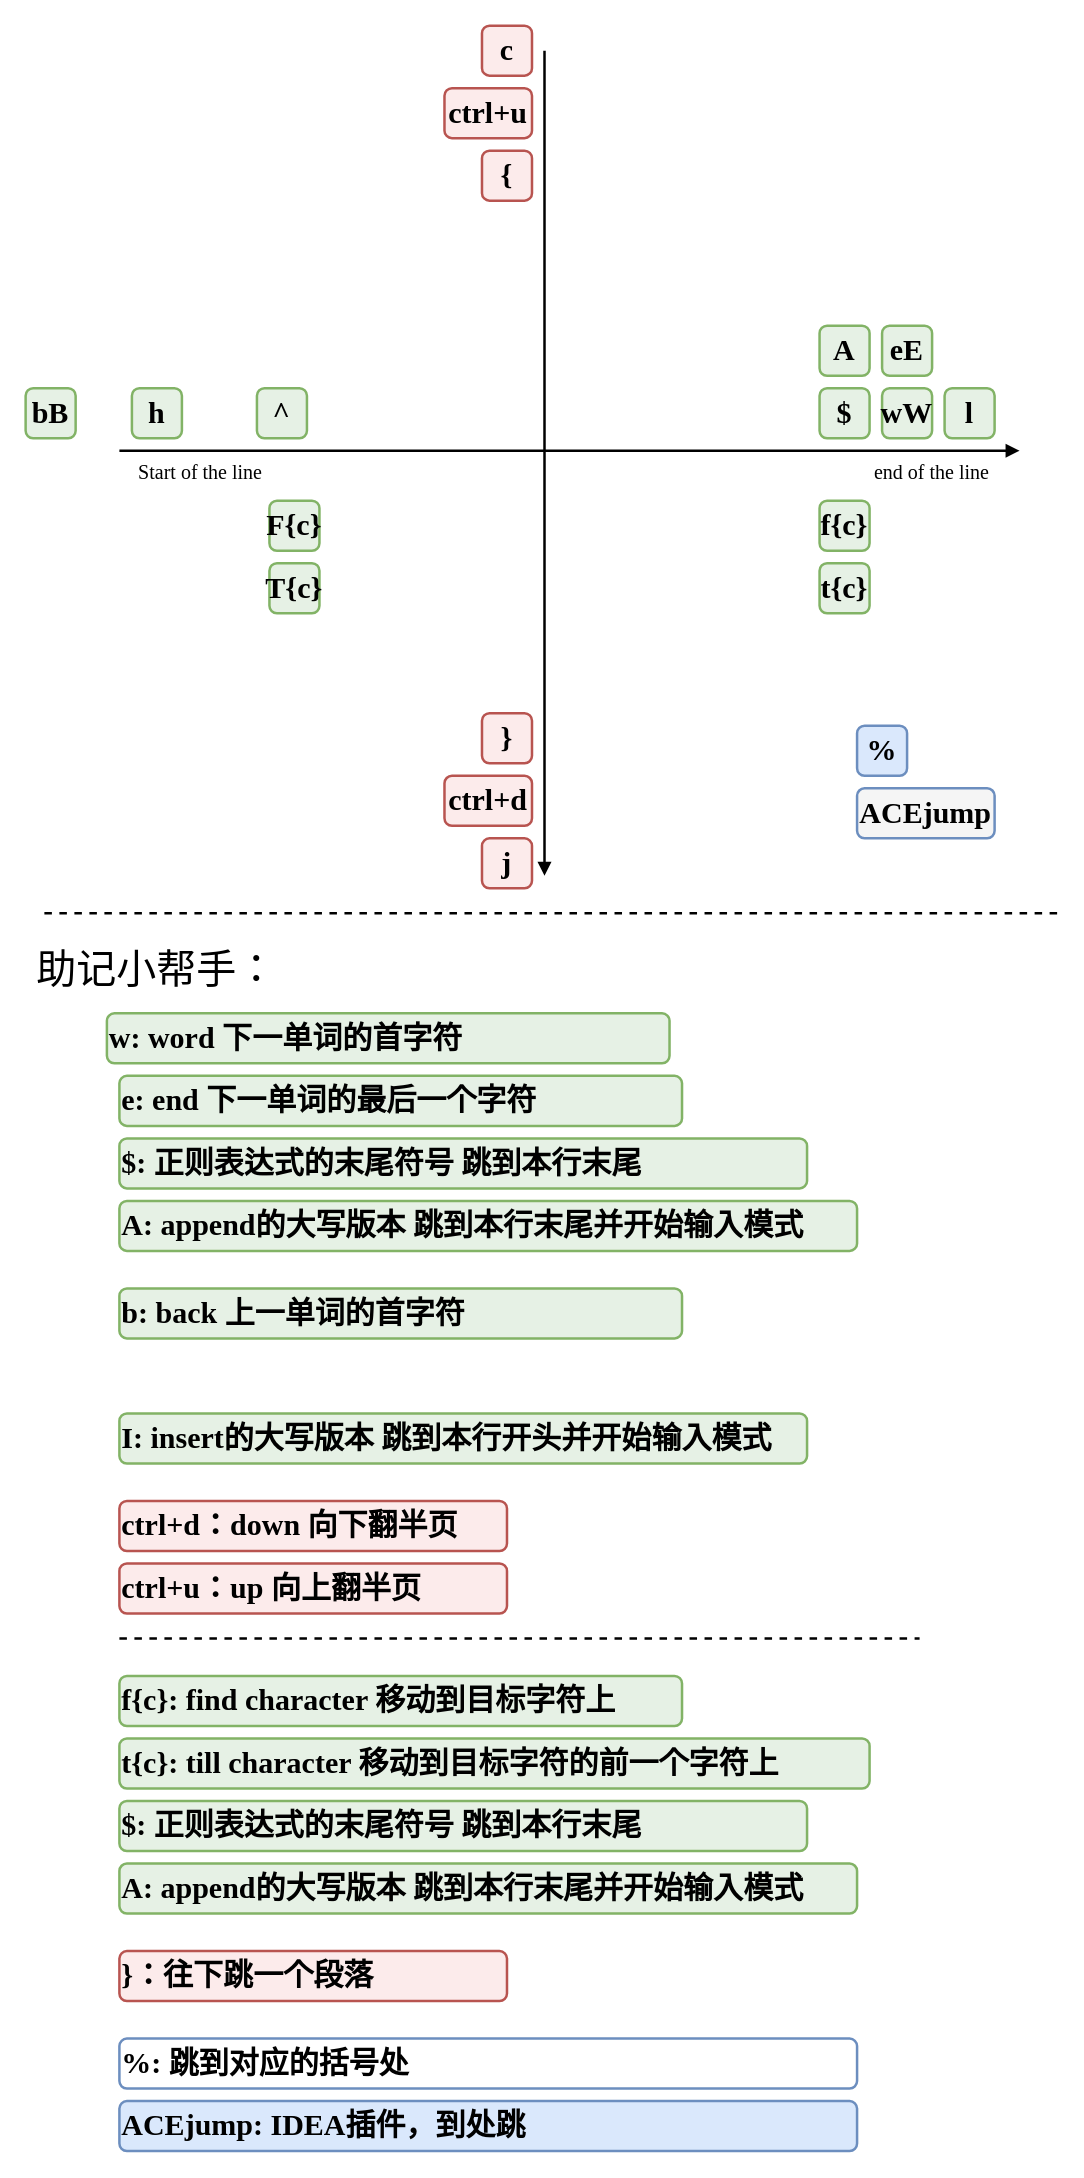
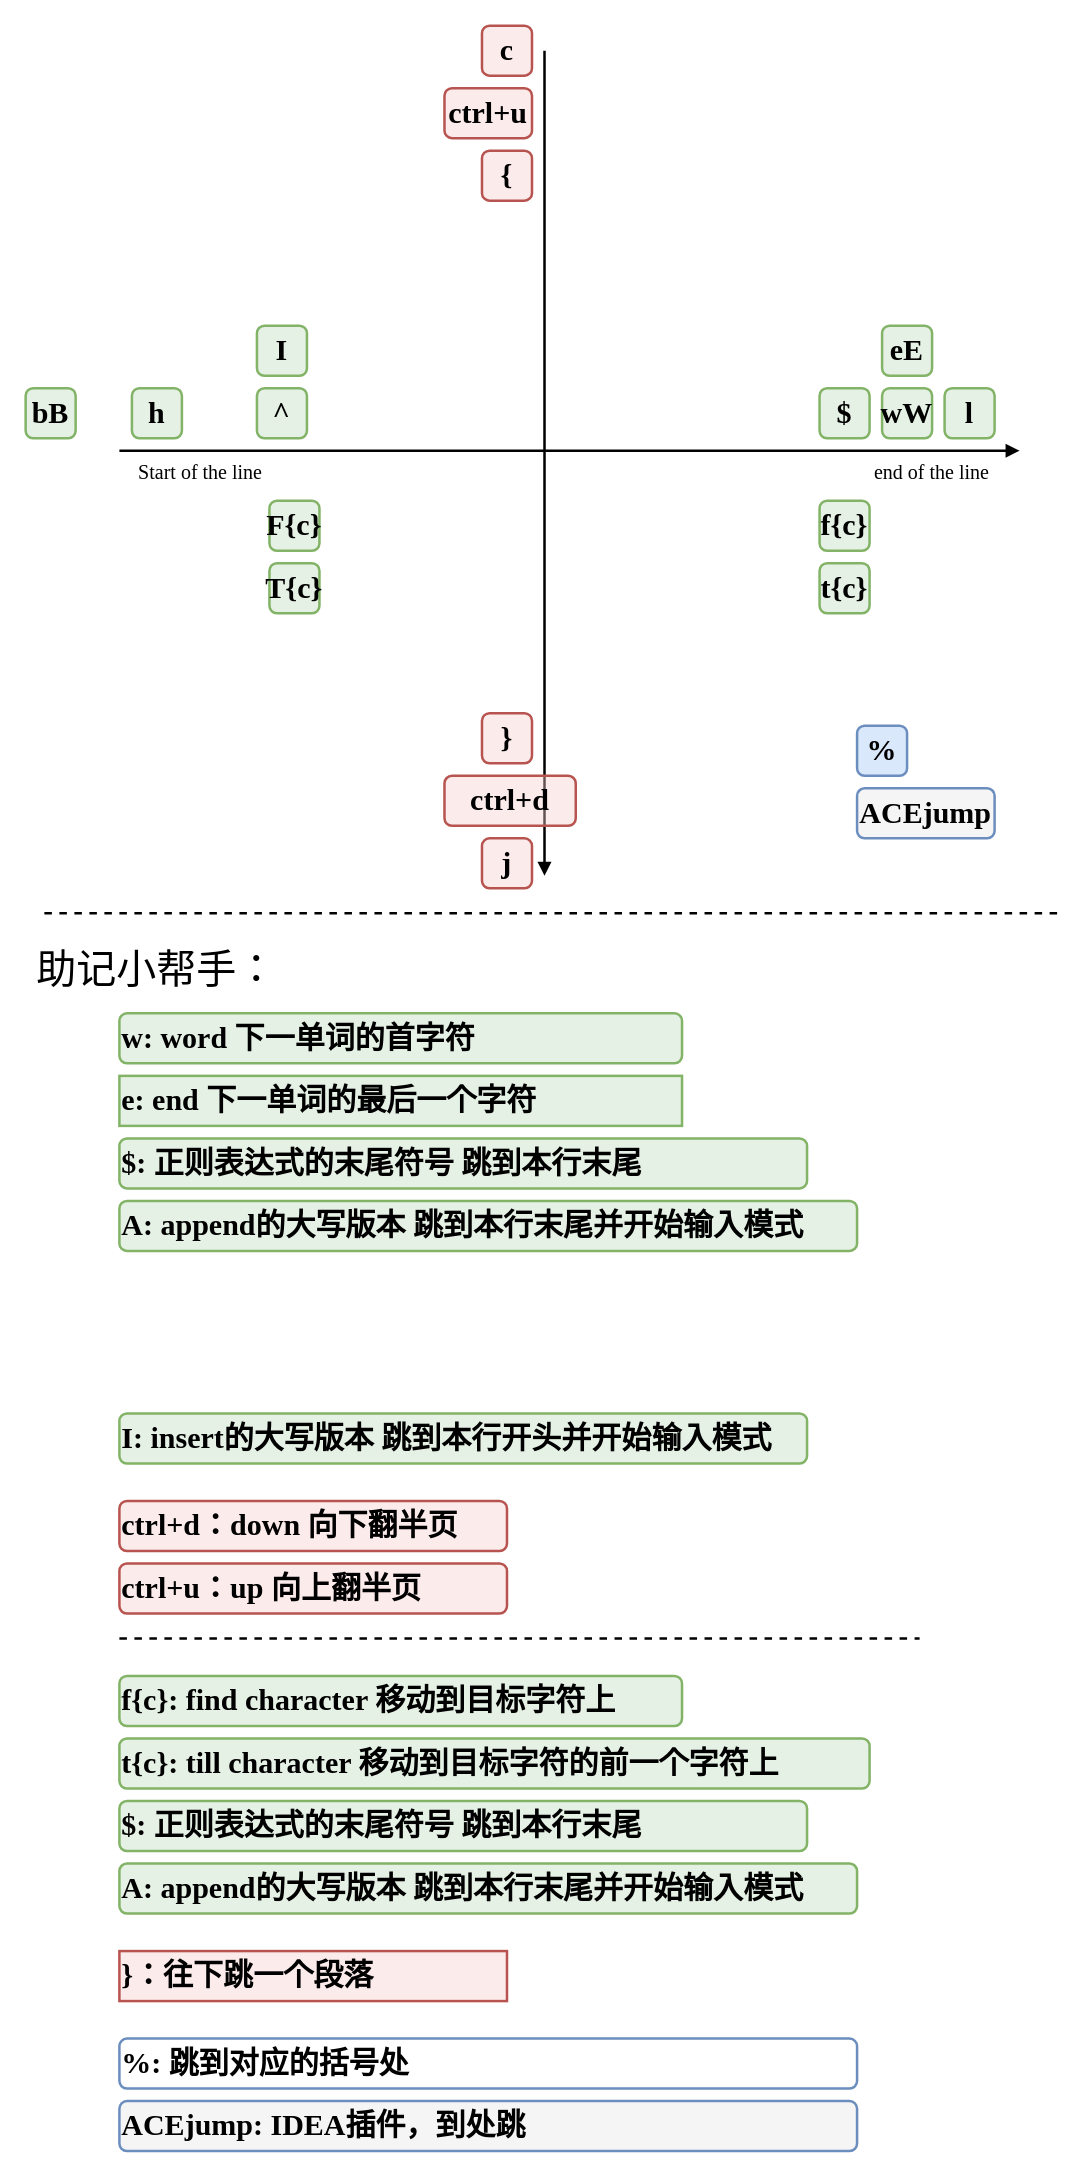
node "I": added
node "A": removed
node "ctrl+d": size 88x50 -> 131x50
node "w: word 下一单词的首字符": moved (388, 1038) -> (401, 1038)
node "e: end 下一单词的最后一个字符": shape rounded rectangle -> rectangle
node "b: back 上一单词的首字符": removed
node "}：往下跳一个段落": shape rounded rectangle -> rectangle
node "ACEjump: IDEA插件，到处跳": fillcolor #dae8fc -> #f5f5f5
